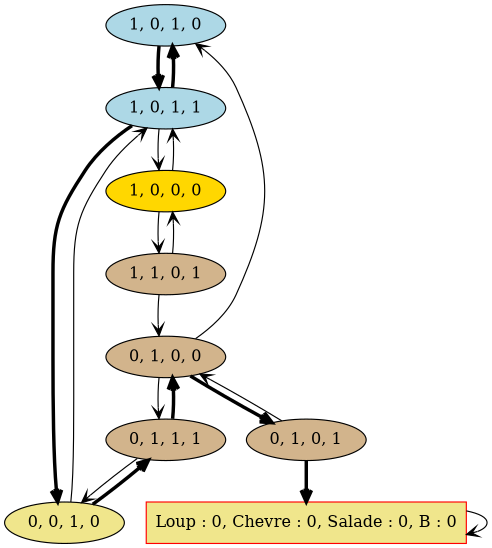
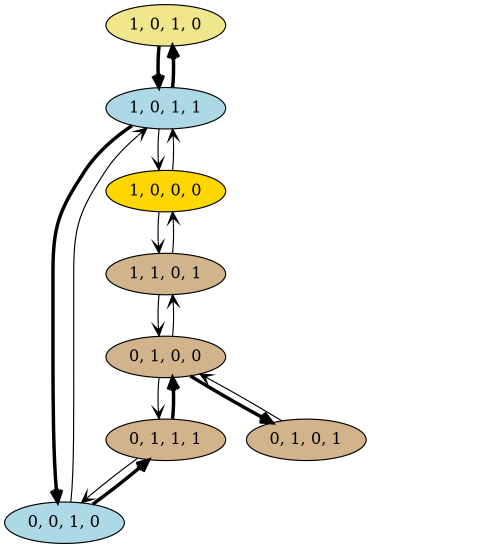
node "1, 0, 1, 0": fillcolor lightblue -> khaki
edge "0, 1, 0, 0" -> "1, 0, 1, 0": now "0, 1, 0, 0" -> "1, 1, 0, 1"
node "0, 0, 1, 0": fillcolor khaki -> lightblue
node "Loup : 0, Chevre : 0, Salade : 0, B : 0": removed
